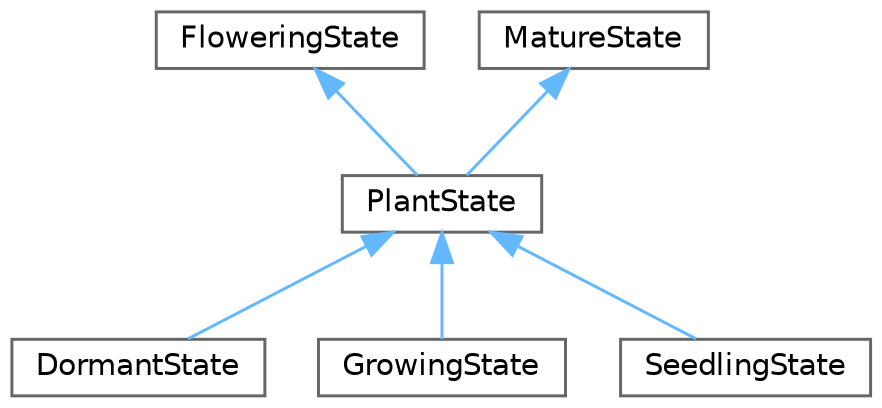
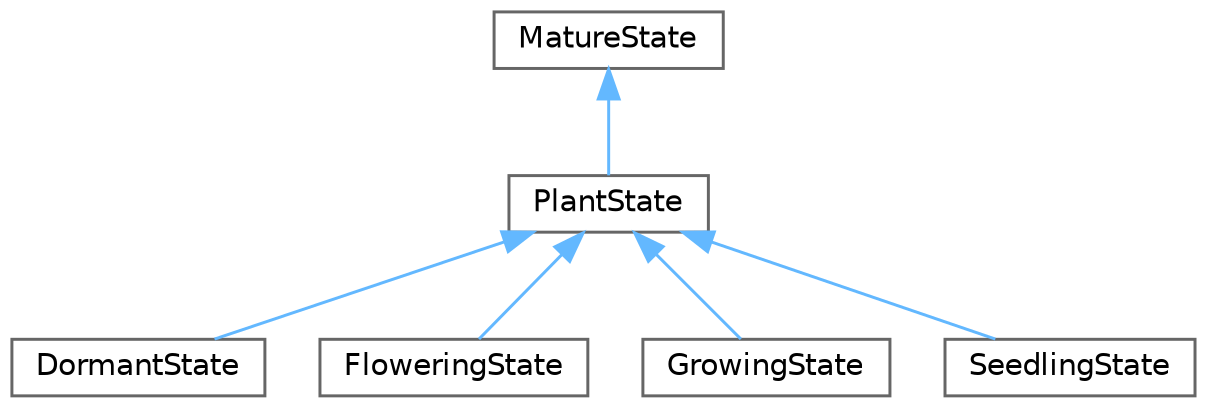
edge "PlantState" -> "FloweringState": reversed
